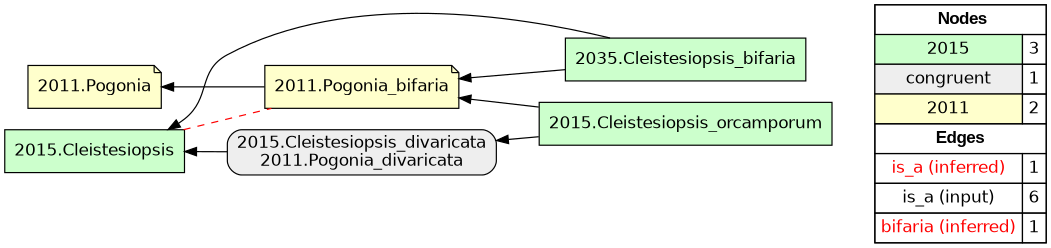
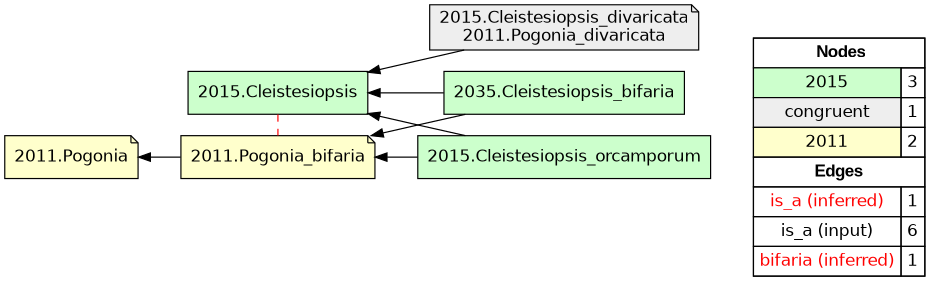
edge "2015.Cleistesiopsis_orcamporum" -> "2015.Cleistesiopsis_divaricata 2011.Pogonia_divaricata": now "2015.Cleistesiopsis_orcamporum" -> "2015.Cleistesiopsis"
node "2015.Cleistesiopsis_divaricata 2011.Pogonia_divaricata": shape box -> note
